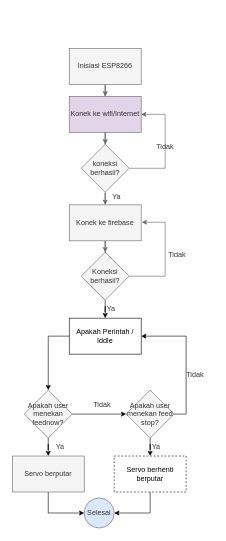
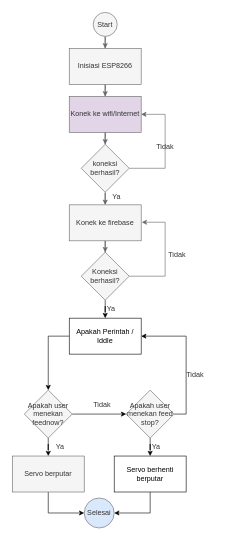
node "Start": added
edge "Start" -> "Inisiasi ESP8266": added
node "Servo berhenti berputar": style dashed -> solid
